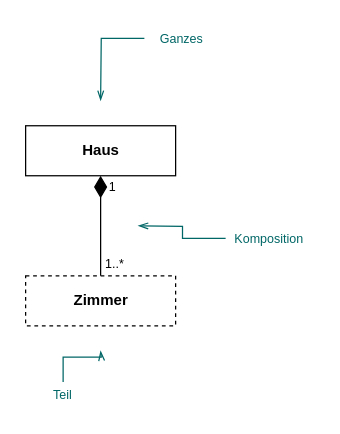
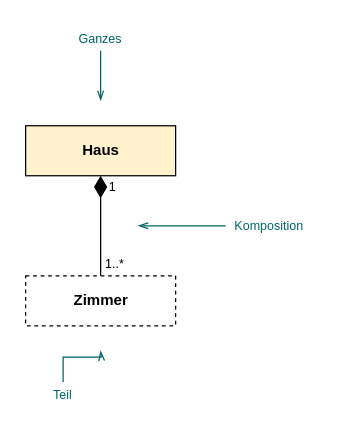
node "Ganzes": moved (182, 38) -> (101, 38)
node "Haus": fillcolor #ffffff -> #fff2cc
node "Komposition": moved (269, 238) -> (269, 226)
